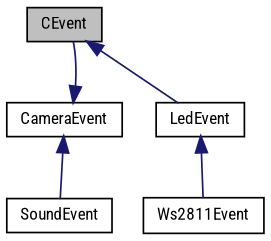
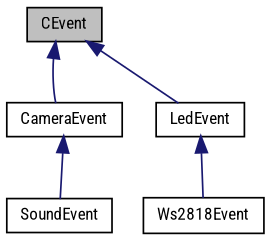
edge "CEvent" -> "CameraEvent": reversed
node "Ws2811Event": label "Ws2811Event" -> "Ws2818Event"
